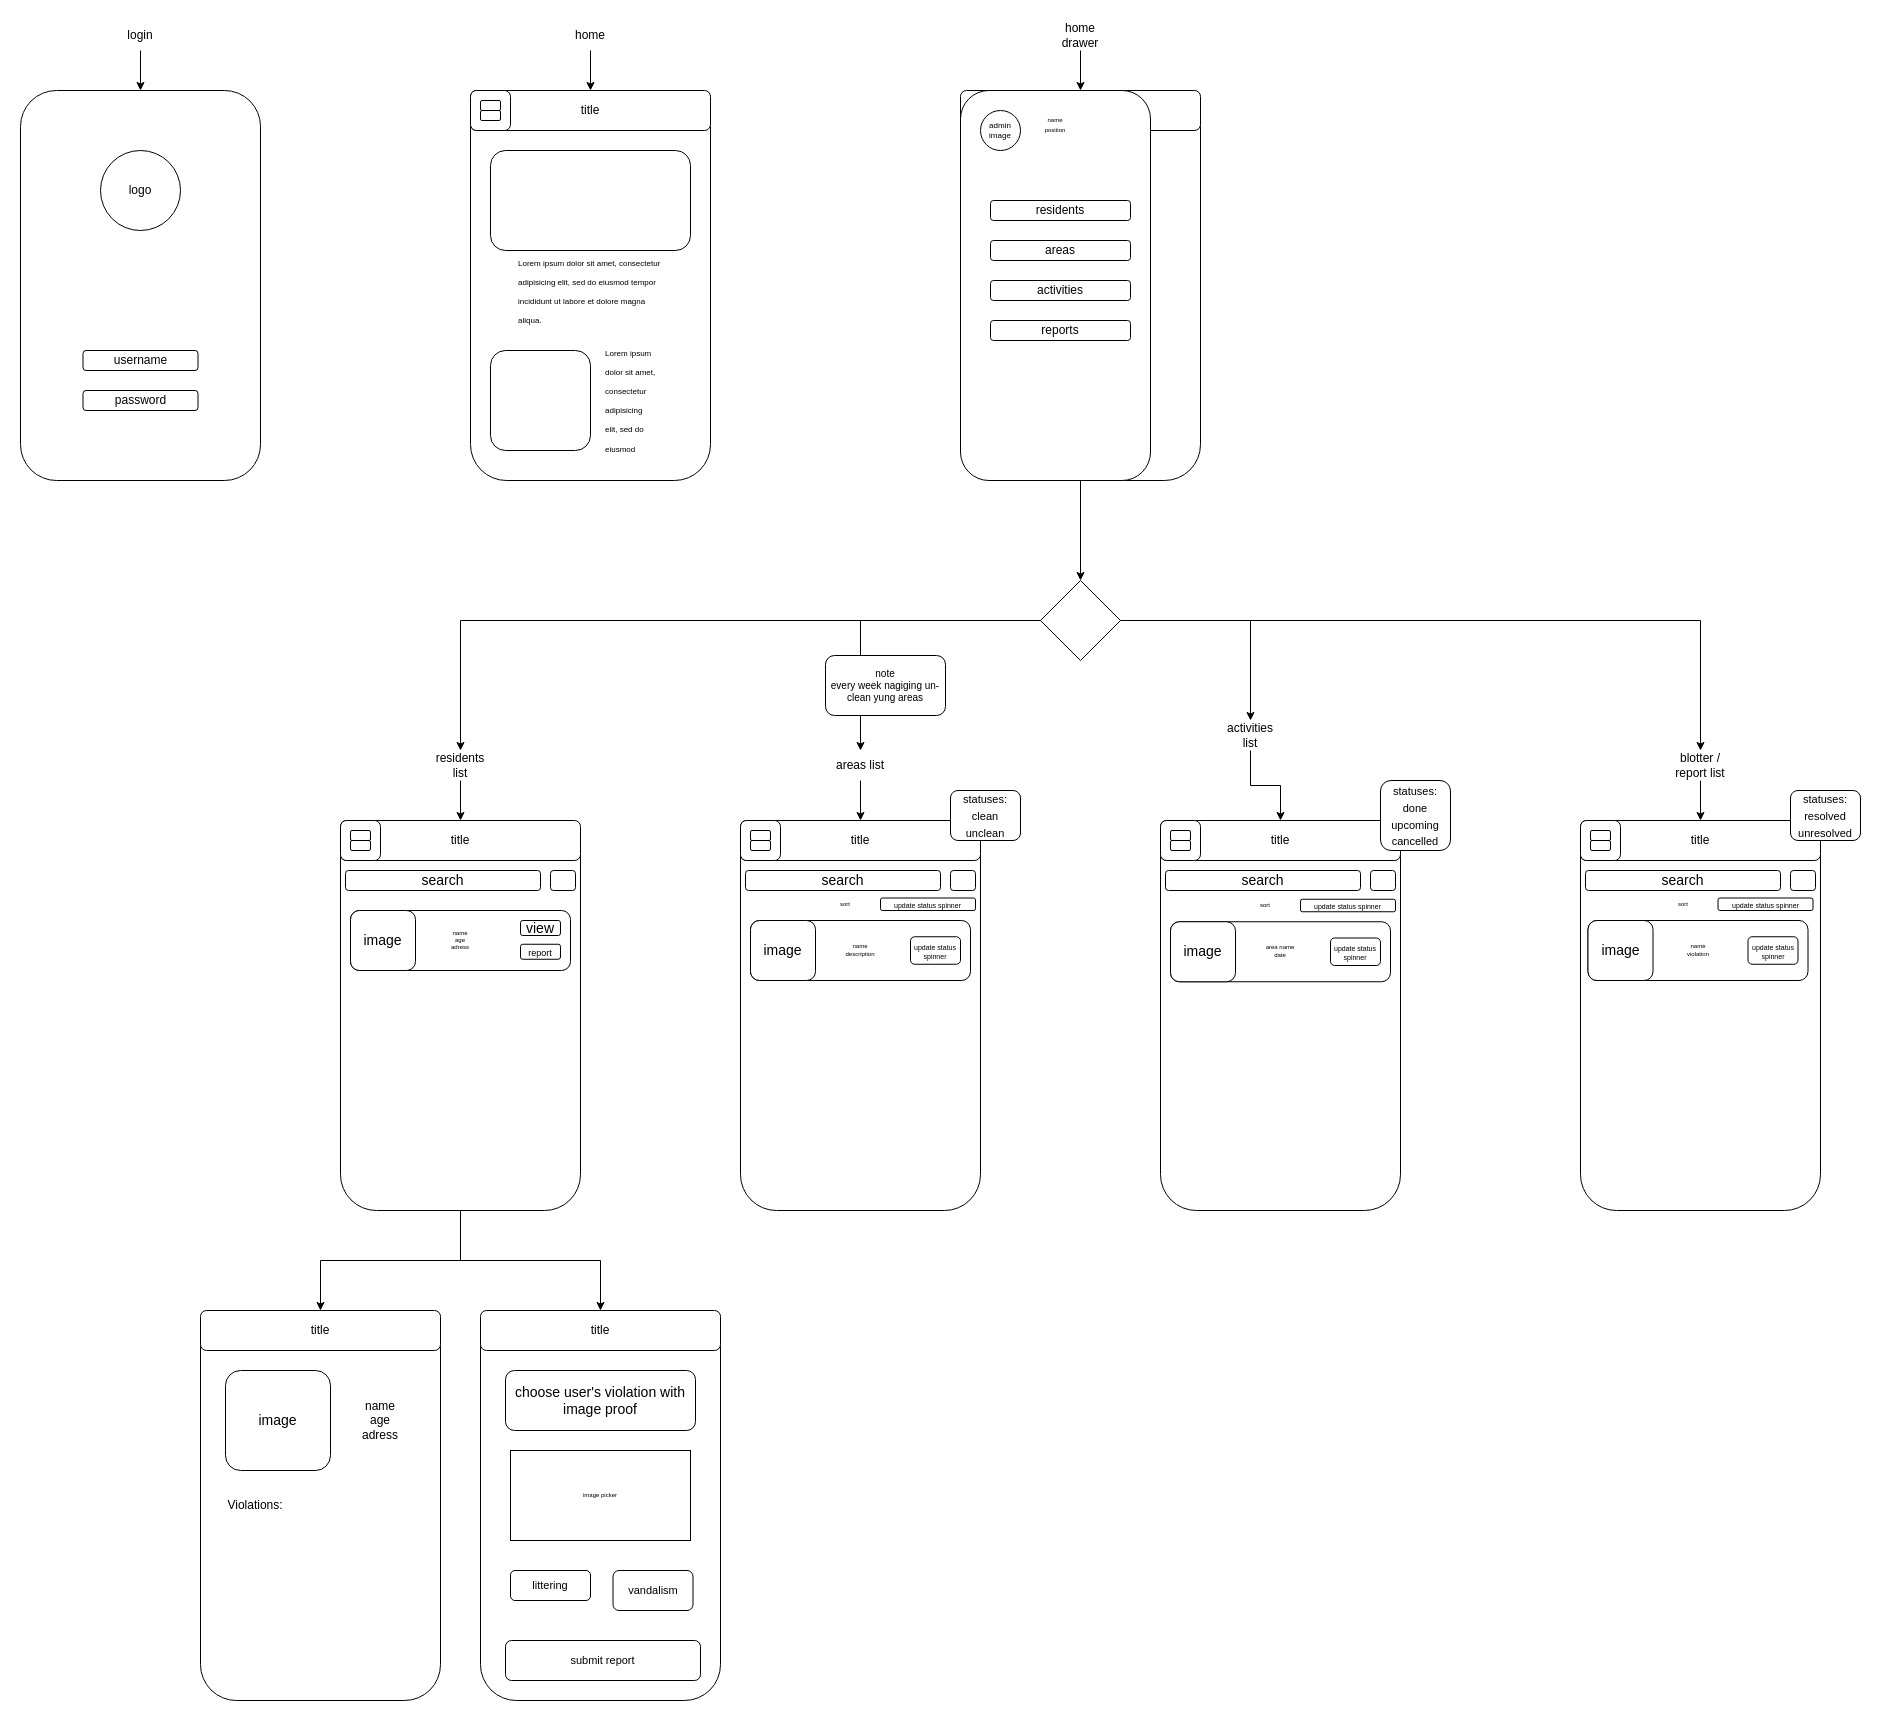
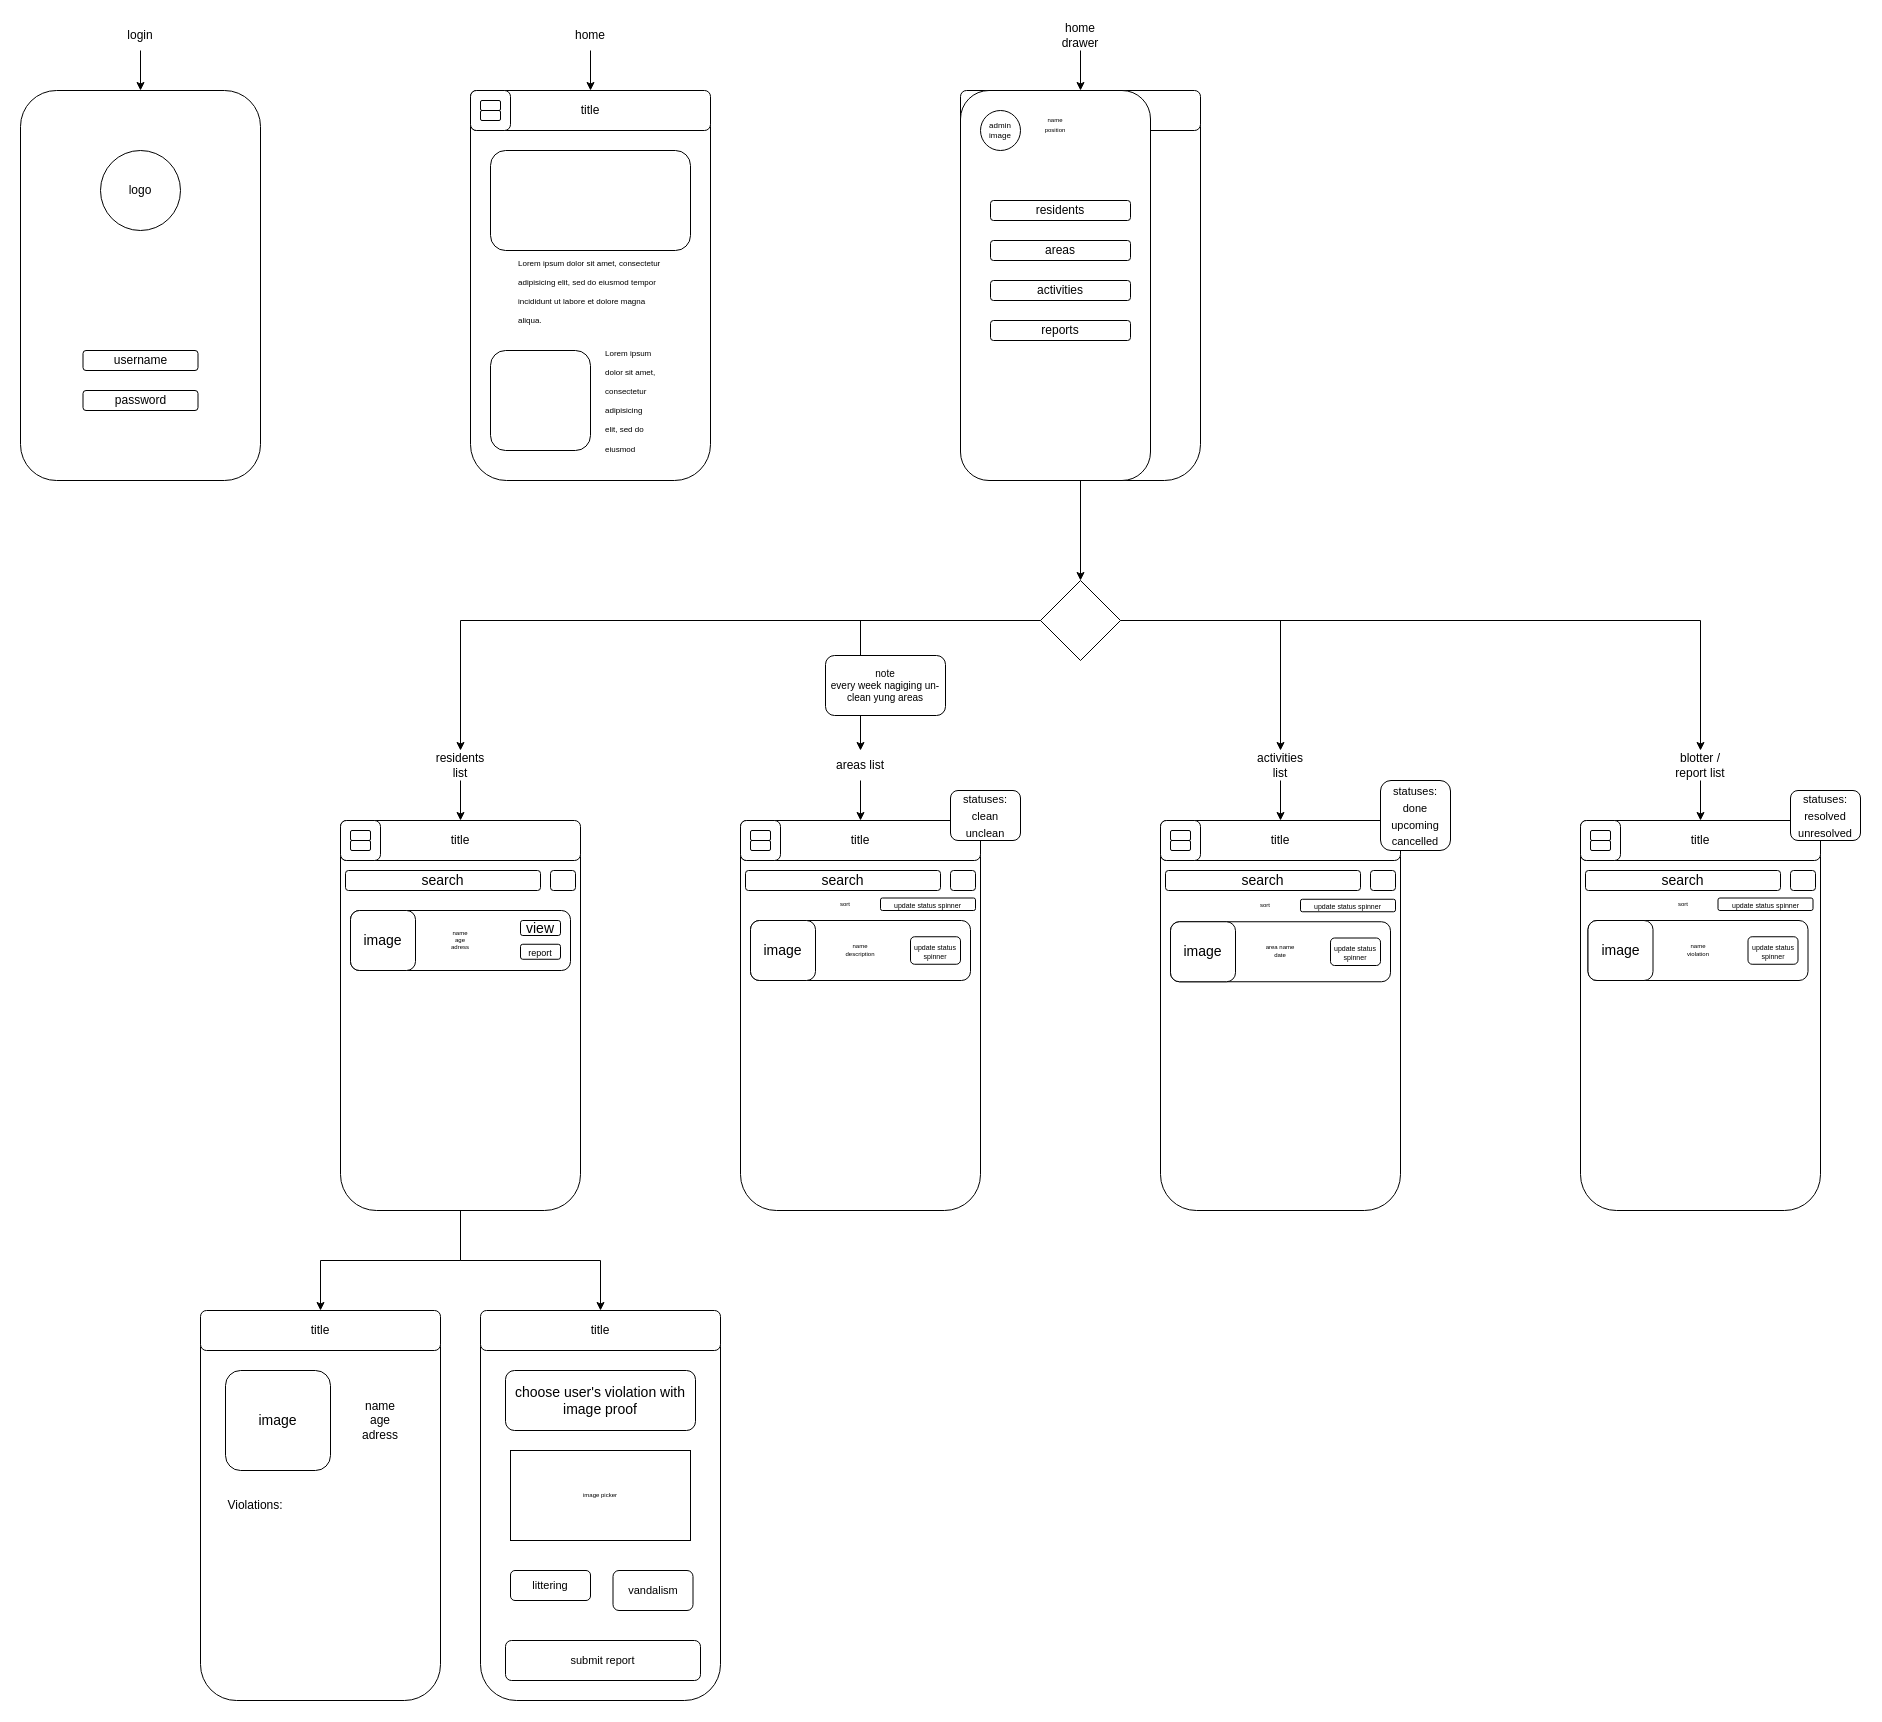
node "activities list": moved (1251, 736) -> (1281, 766)
